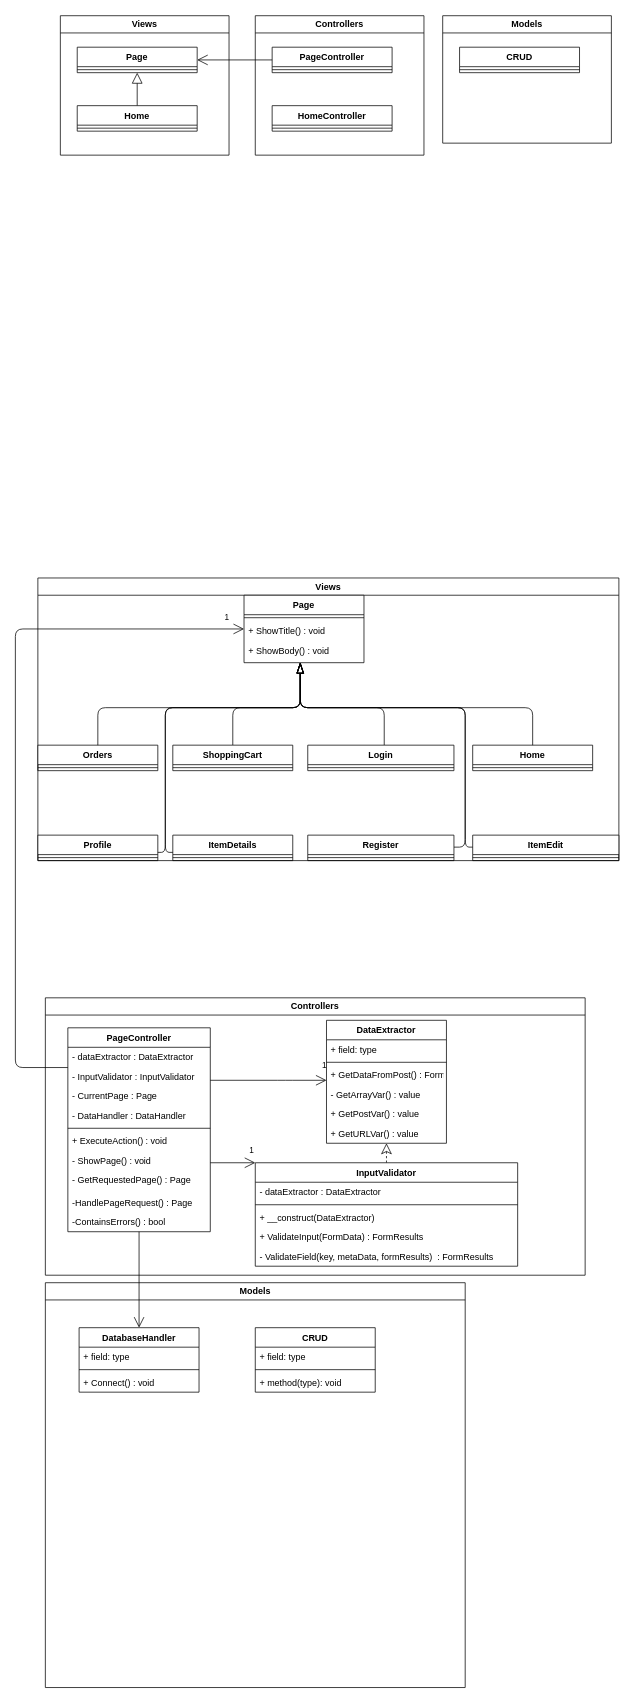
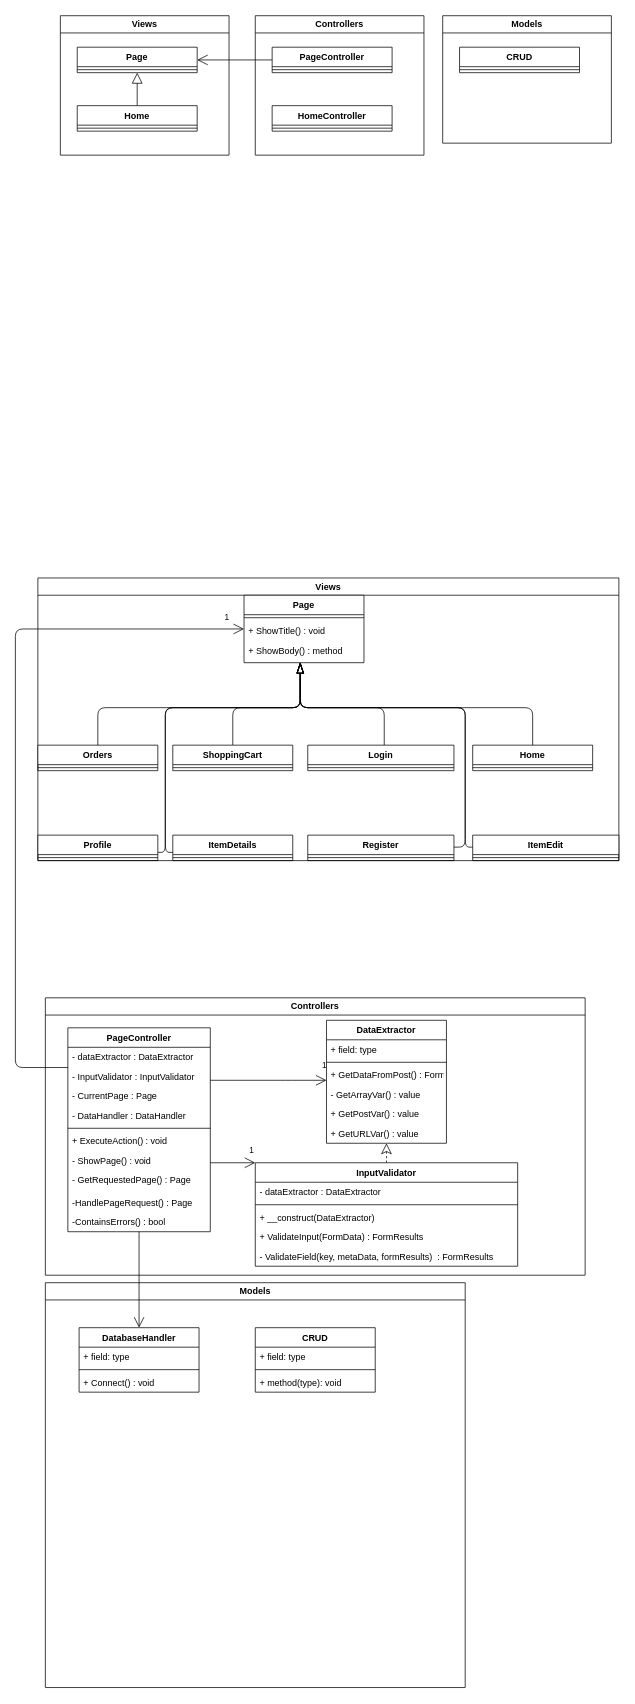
node "+ ShowBody() : void": label "+ ShowBody() : void" -> "+ ShowBody() : method"
